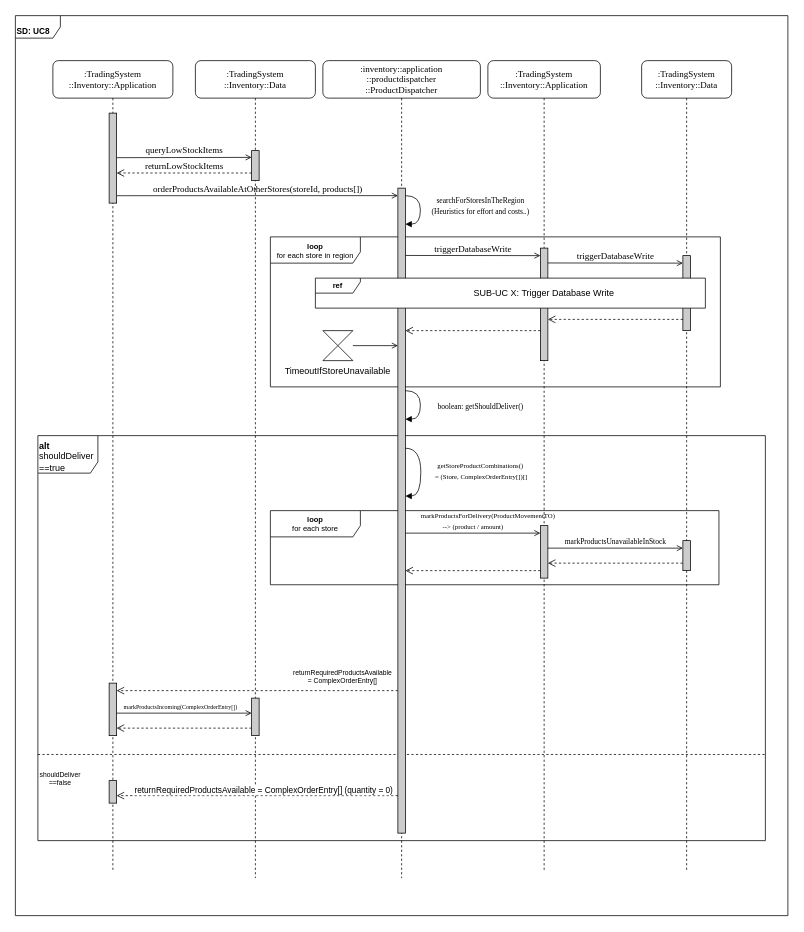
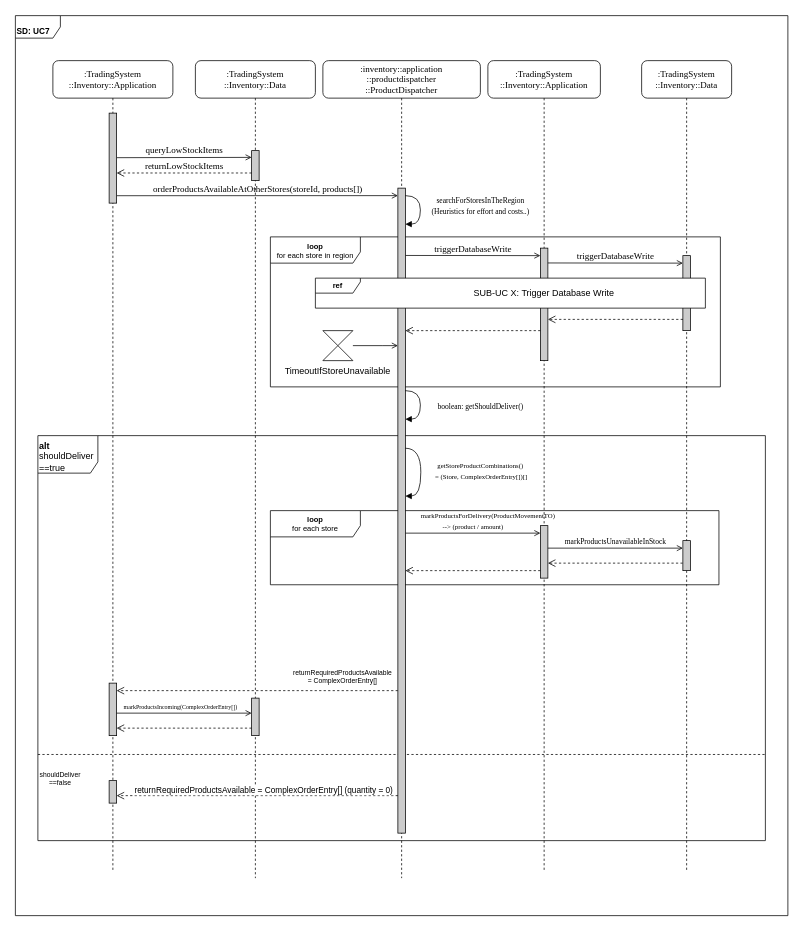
node "SD: UC8": label "SD: UC8" -> "SD: UC7"
